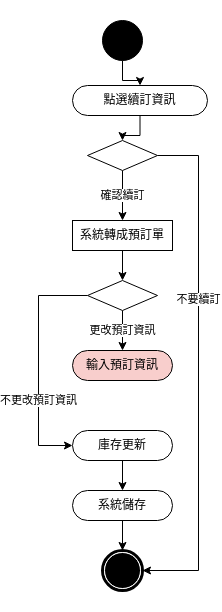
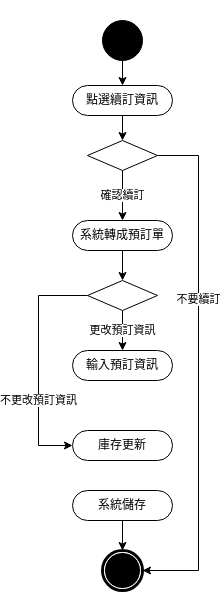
node "點選續訂資訊": size 135x30 -> 100x30
node "系統轉成預訂單": shape rectangle -> rounded rectangle
node "輸入預訂資訊": fillcolor #f8cecc -> #ffffff
edge "庫存更新" -> "系統儲存": removed
